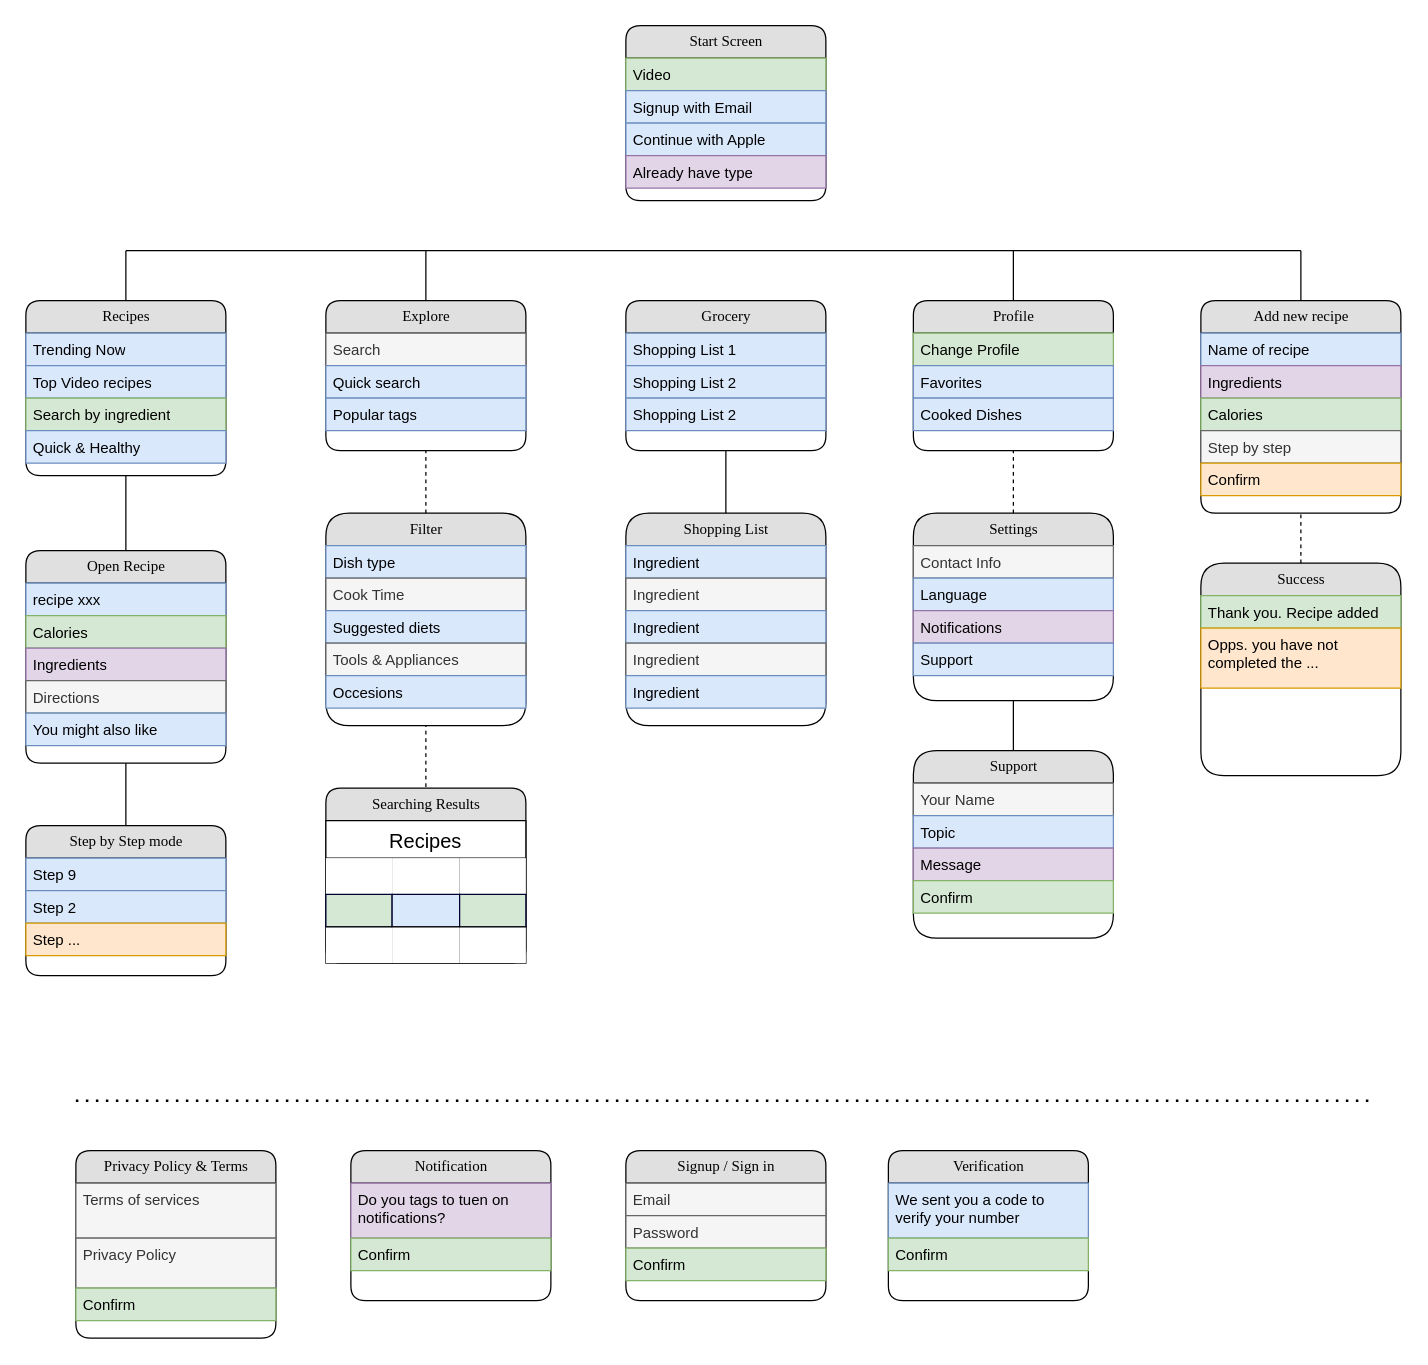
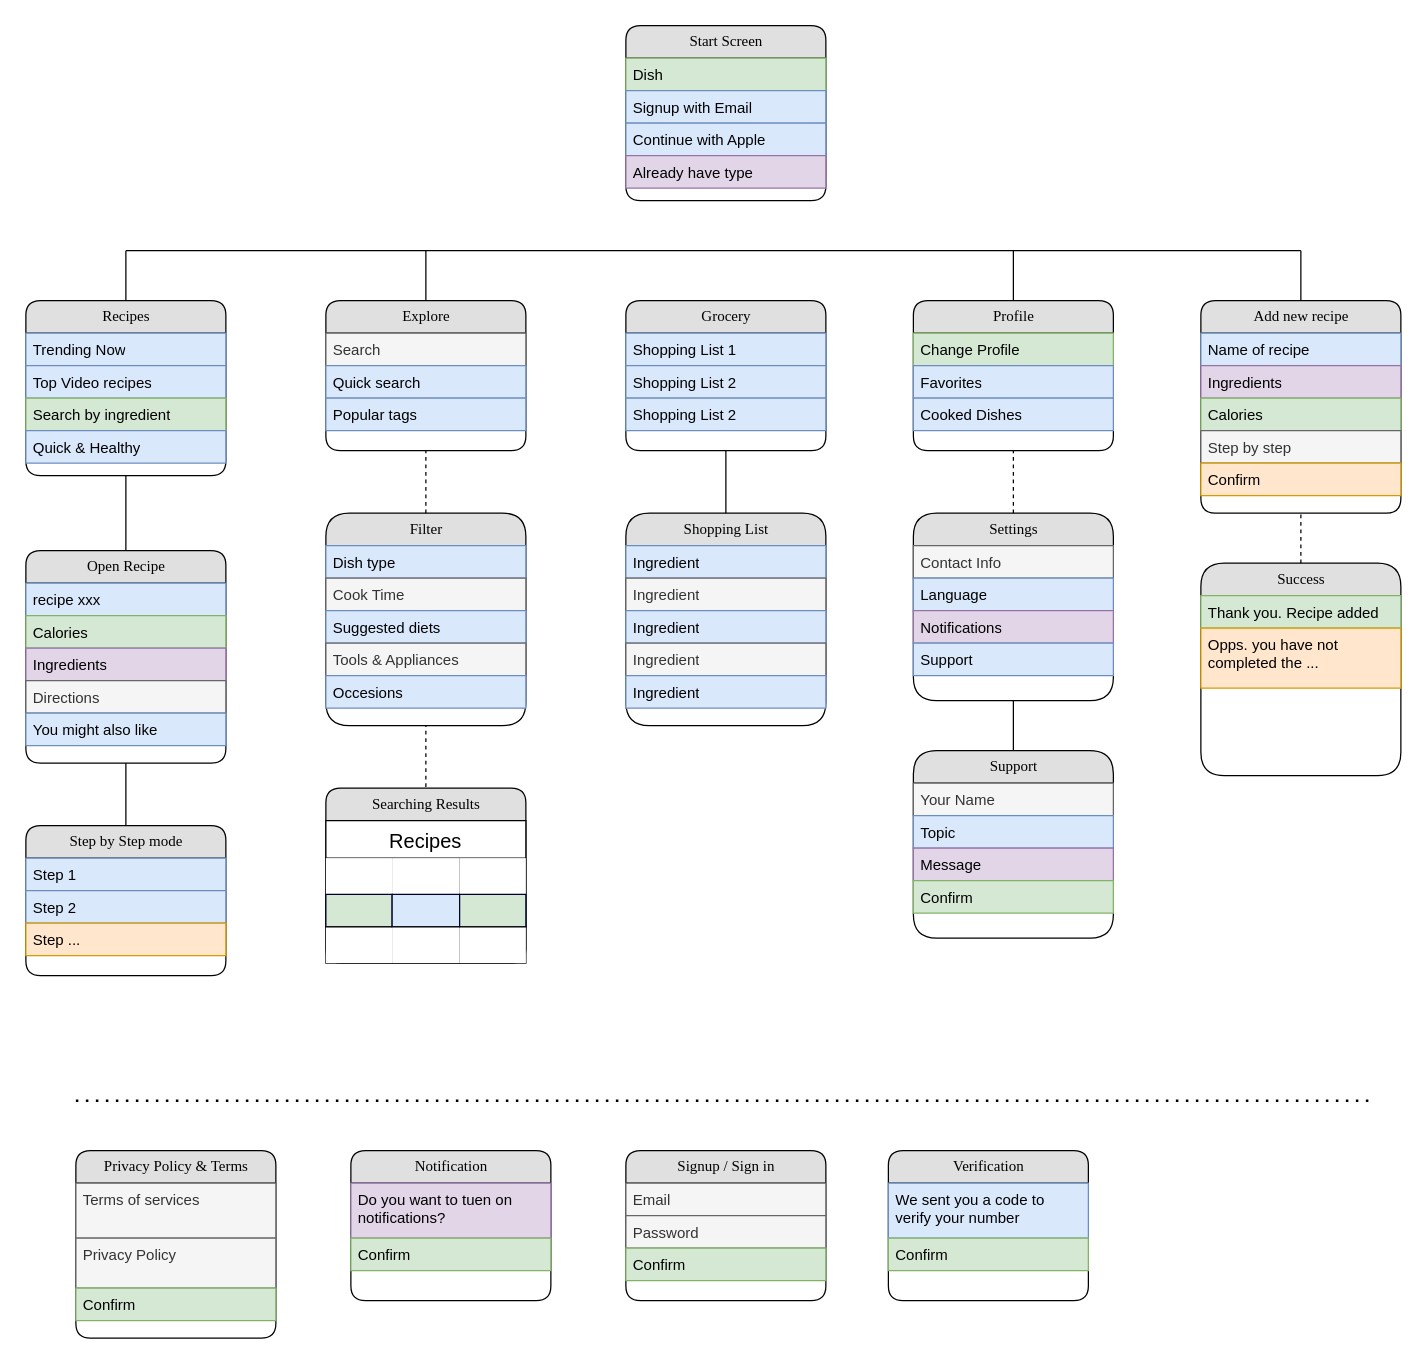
node "Video": label "Video" -> "Dish"
node "Step 9": label "Step 9" -> "Step 1"
node "Do you tags to tuen on notifications?": label "Do you tags to tuen on notifications?" -> "Do you want to tuen on notifications?"
